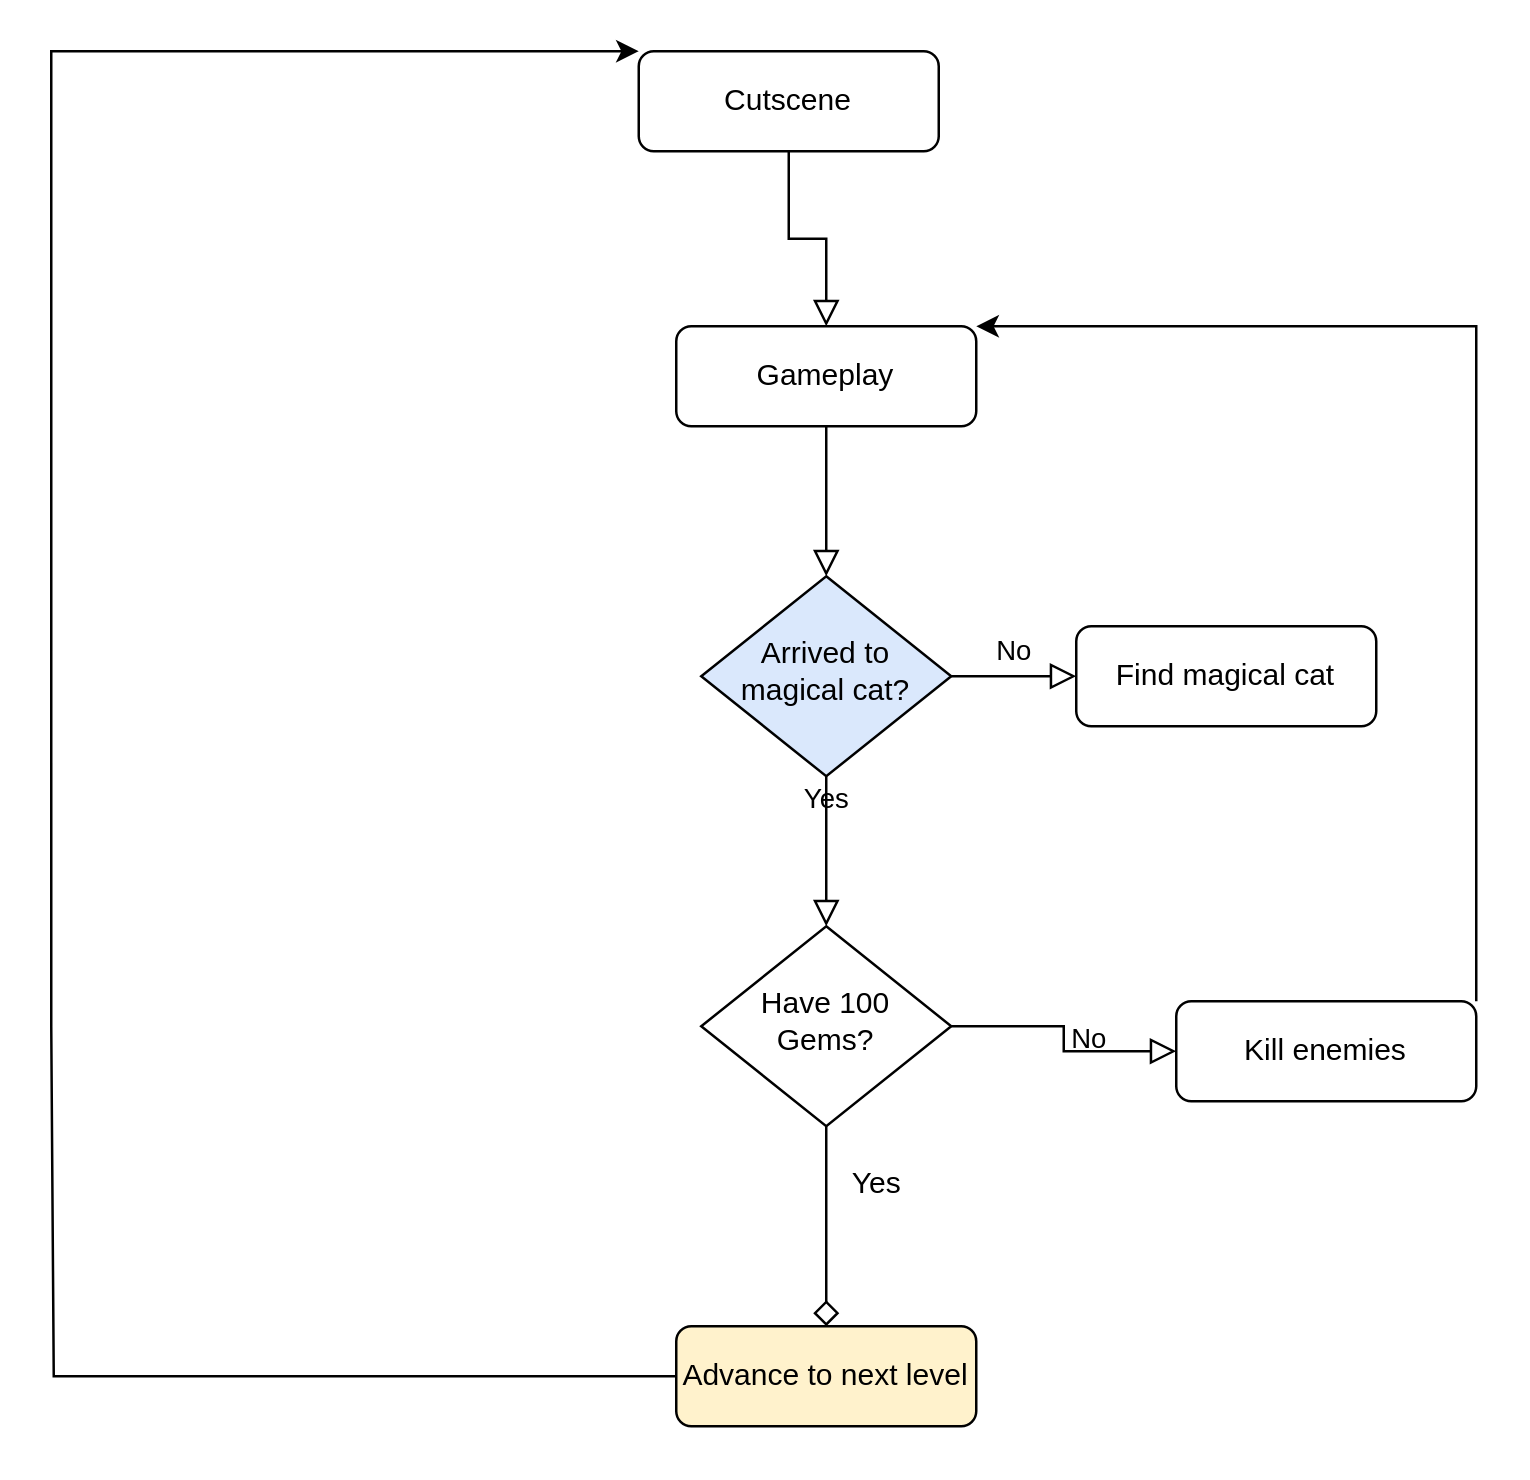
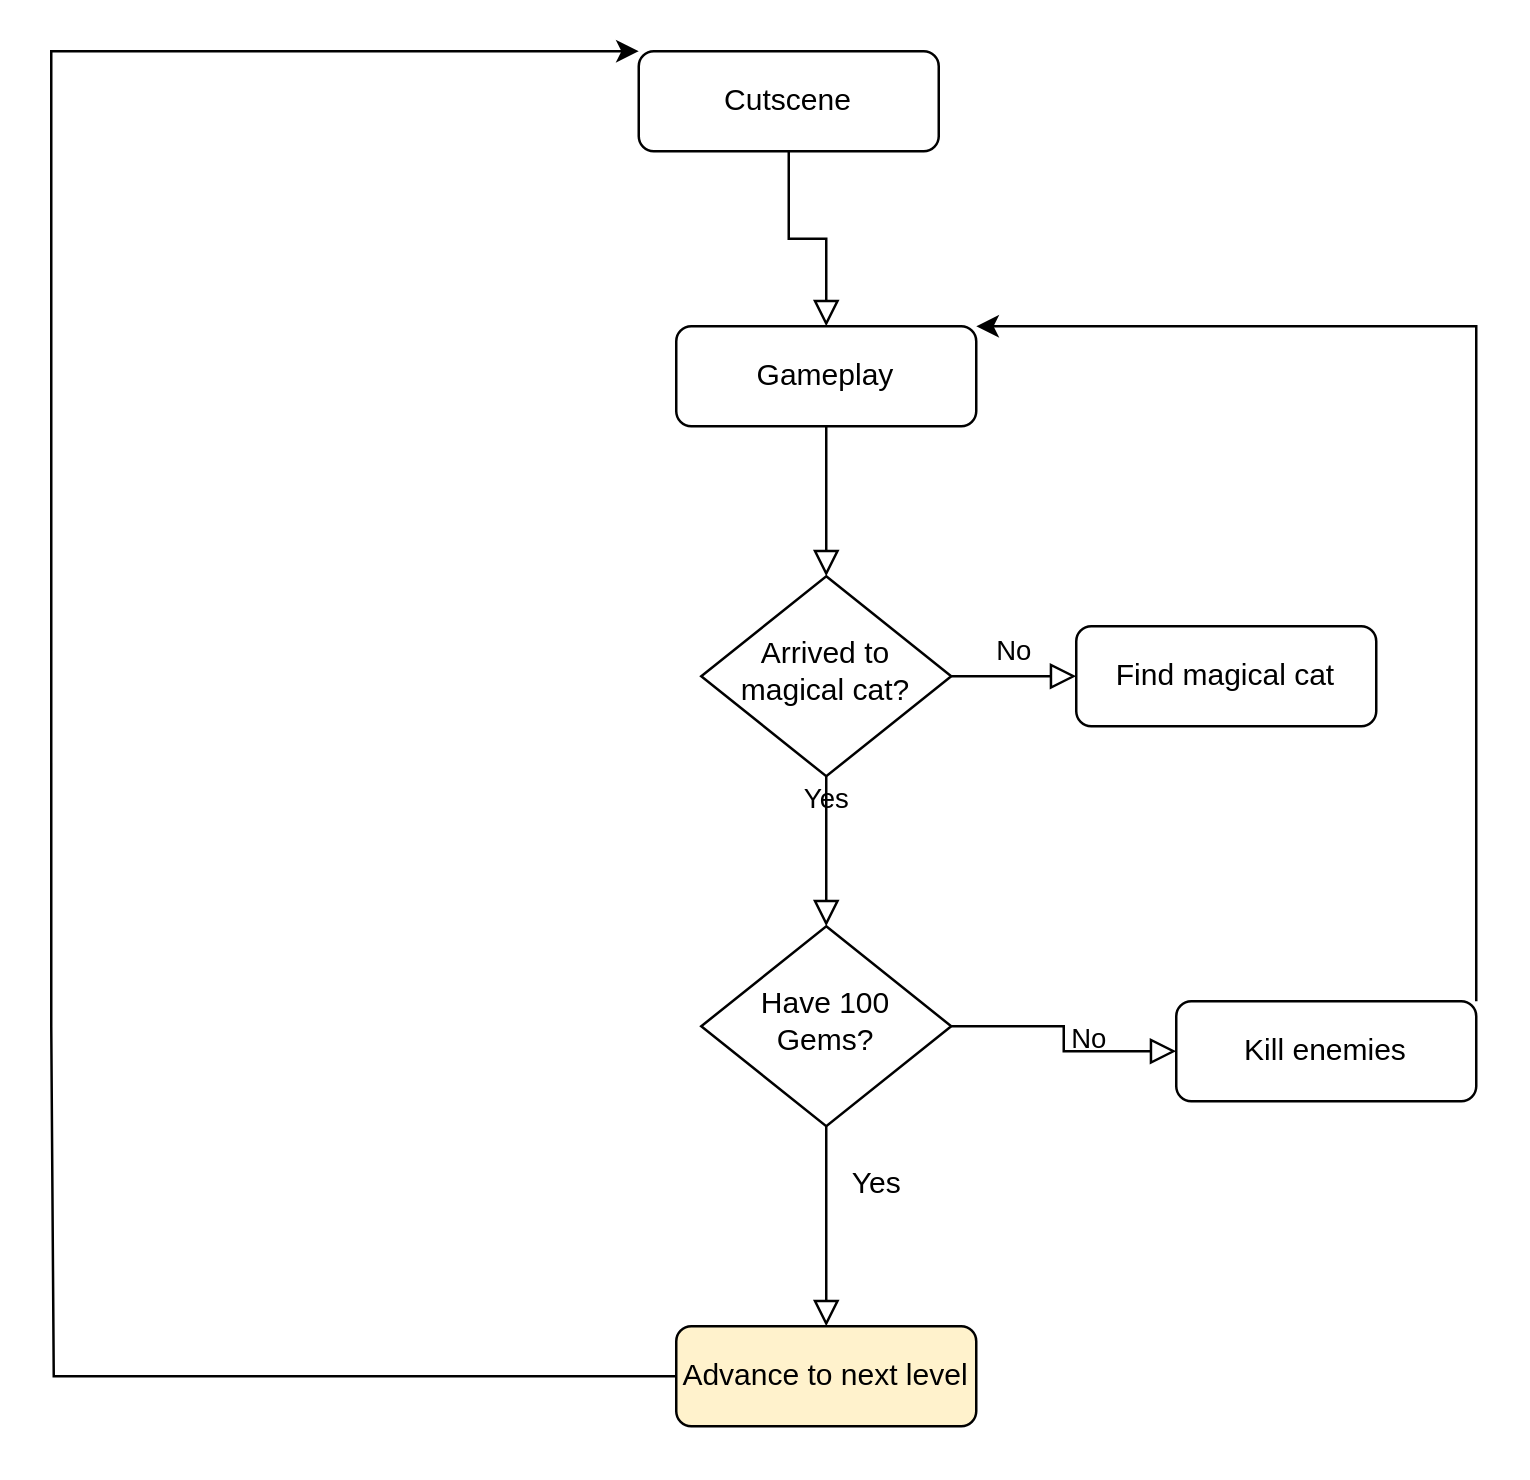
node "Arrived to magical cat?": fillcolor #dae8fc -> #ffffff
edge "Have 100 Gems?" -> "Advance to next level": arrowhead diamond -> block
